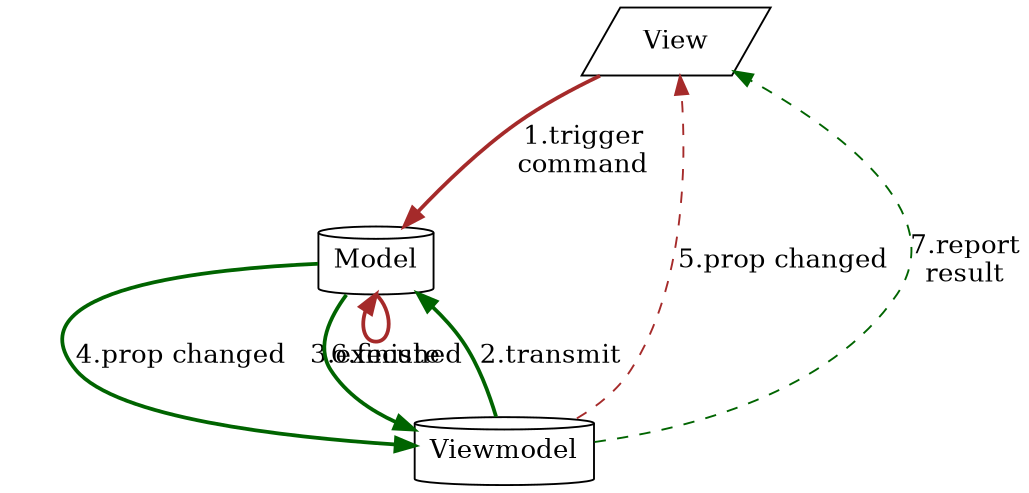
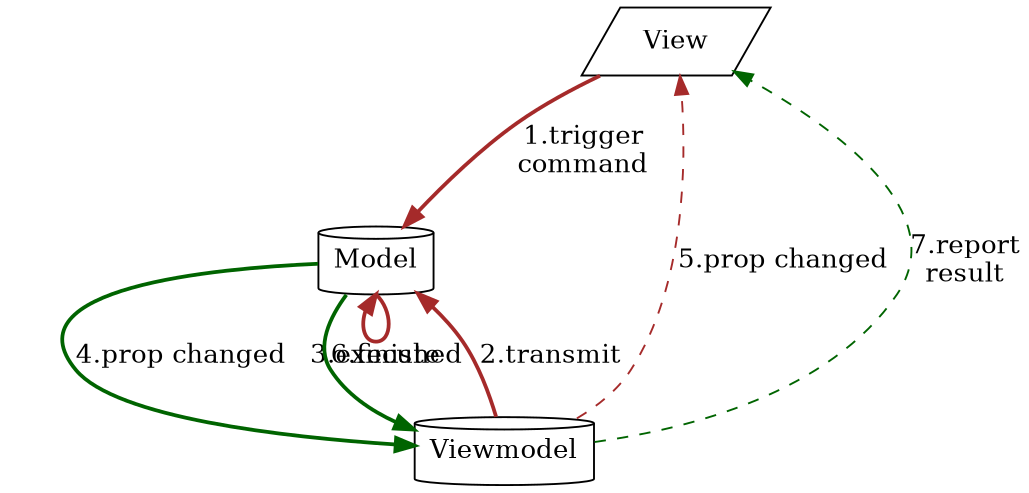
edge "Viewmodel" -> "Model": color darkgreen -> brown
